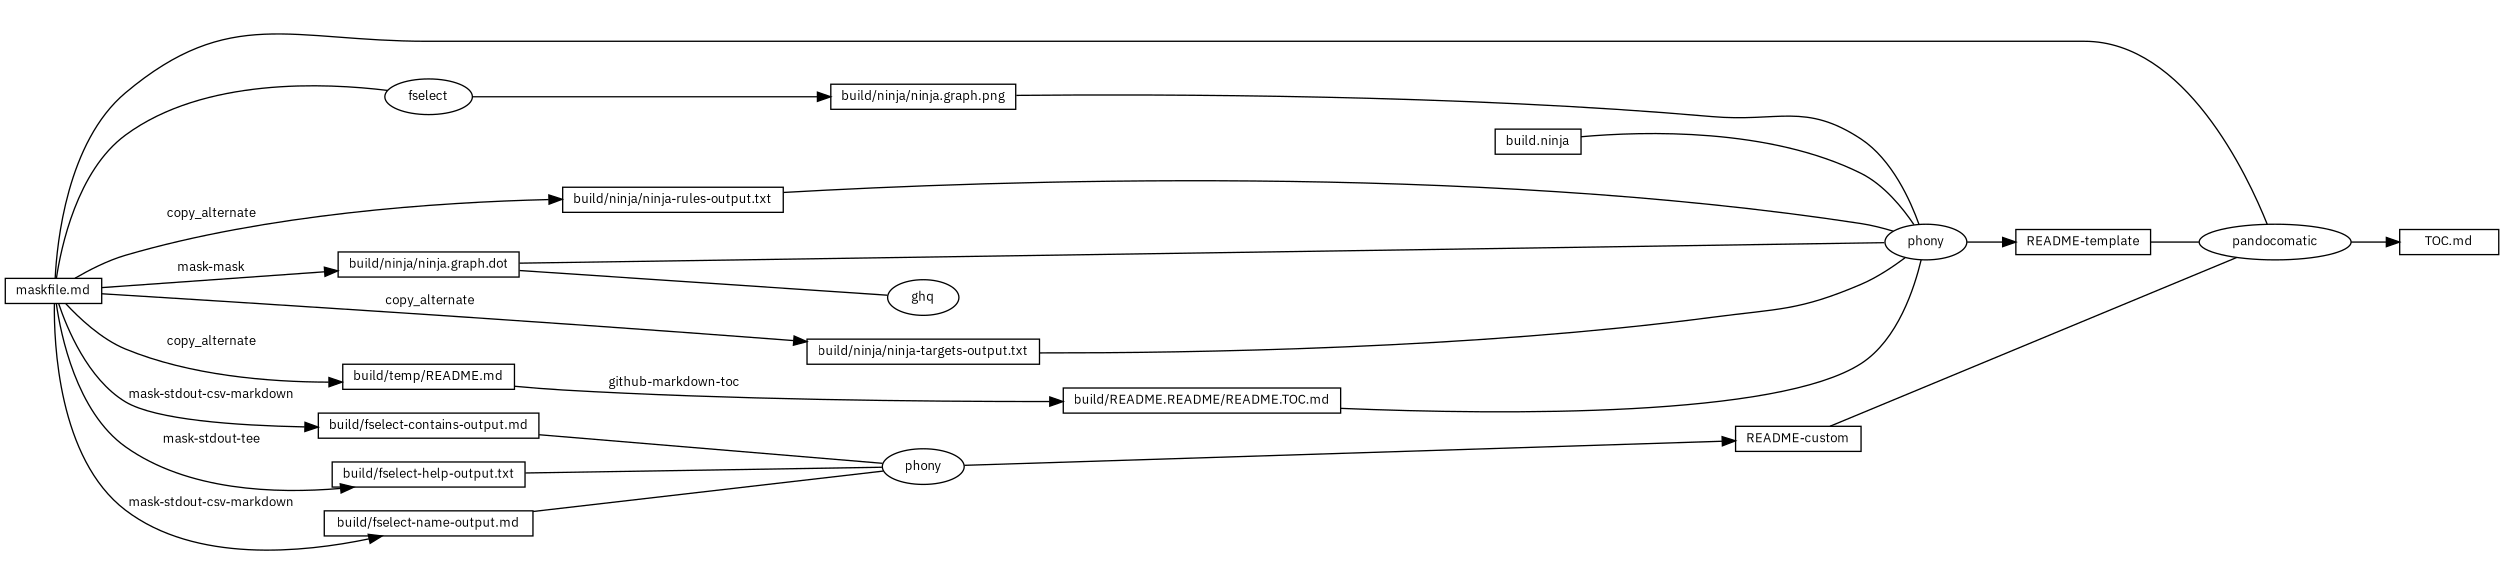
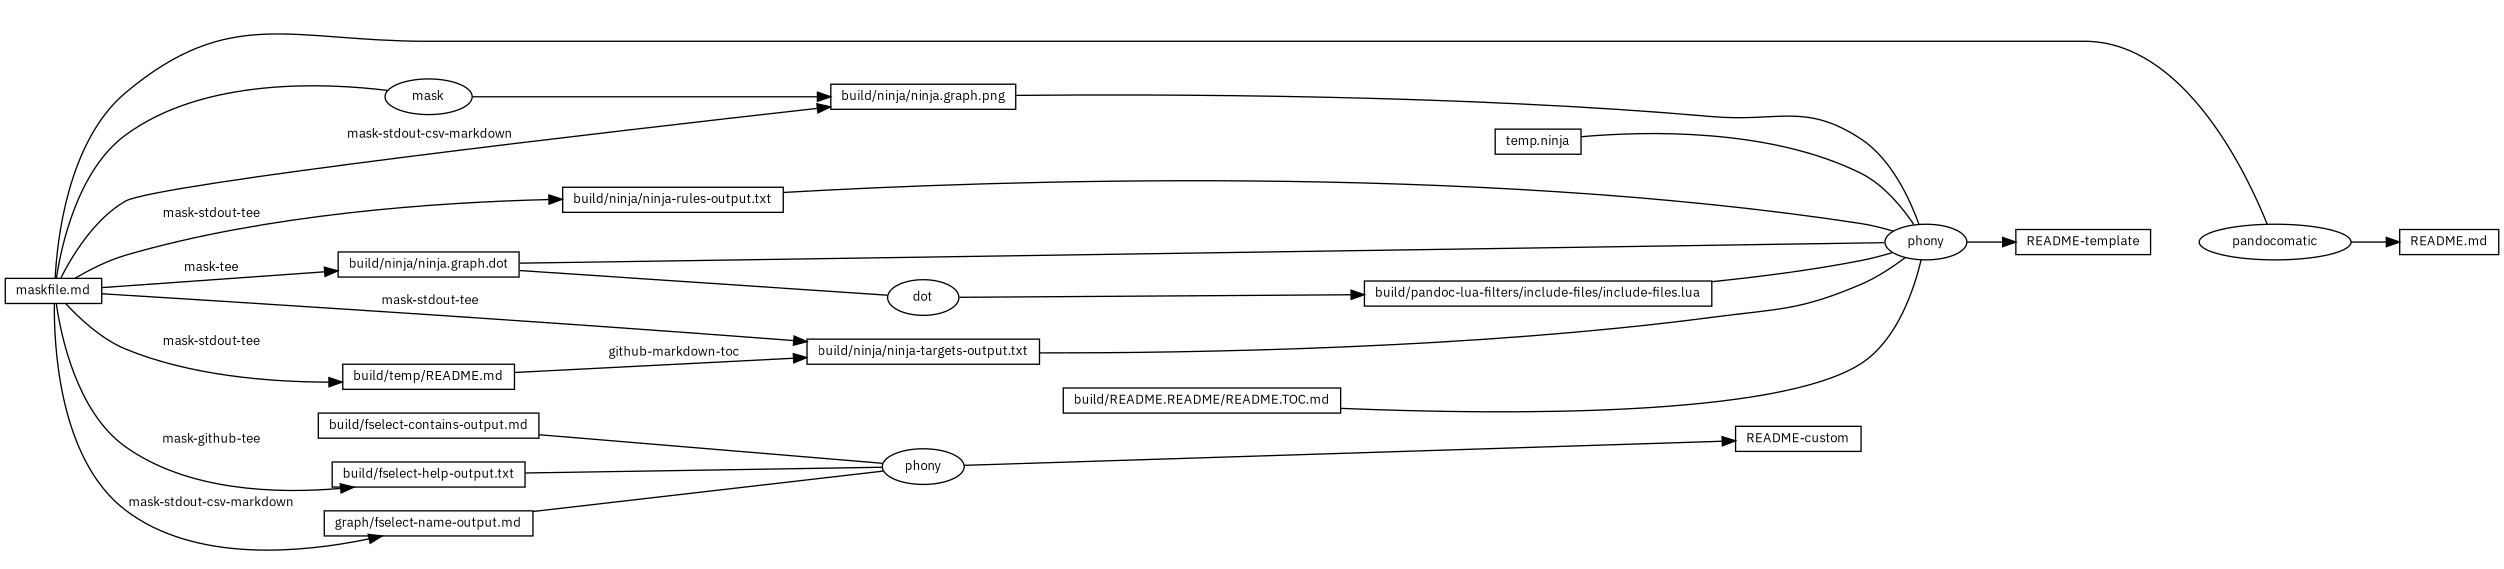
node "fselect": label "fselect" -> "mask"
node "build.ninja": label "build.ninja" -> "temp.ninja"
edge "maskfile.md" -> "build/ninja/ninja-rules-output.txt": label " copy_alternate" -> " mask-stdout-tee"
edge "README-template" -- "pandocomatic": removed
node "TOC.md": label "TOC.md" -> "README.md"
edge "maskfile.md" -> "build/ninja/ninja.graph.dot": label " mask-mask" -> " mask-tee"
node "build/pandoc-lua-filters/include-files/include-files.lua": added
node "ghq": label "ghq" -> "dot"
edge "maskfile.md" -> "build/ninja/ninja-targets-output.txt": label " copy_alternate" -> " mask-stdout-tee"
edge "maskfile.md" -> "build/temp/README.md": label " copy_alternate" -> " mask-stdout-tee"
edge "pandocomatic" -- "README-custom": removed
edge "build/temp/README.md" -> "build/README.README/README.TOC.md": now "build/temp/README.md" -> "build/ninja/ninja-targets-output.txt"
edge "maskfile.md" -> "build/fselect-contains-output.md": now "maskfile.md" -> "build/ninja/ninja.graph.png"
edge "maskfile.md" -> "build/fselect-help-output.txt": label " mask-stdout-tee" -> " mask-github-tee"
node "build/fselect-name-output.md": label "build/fselect-name-output.md" -> "graph/fselect-name-output.md"
